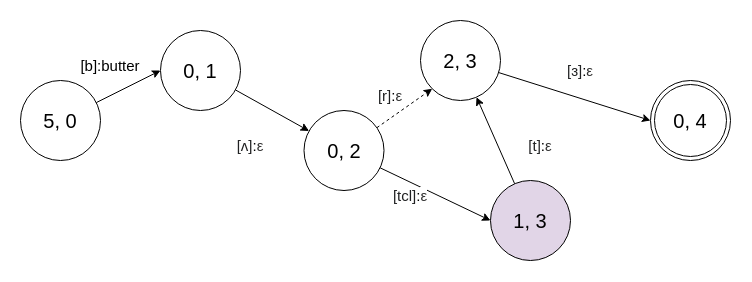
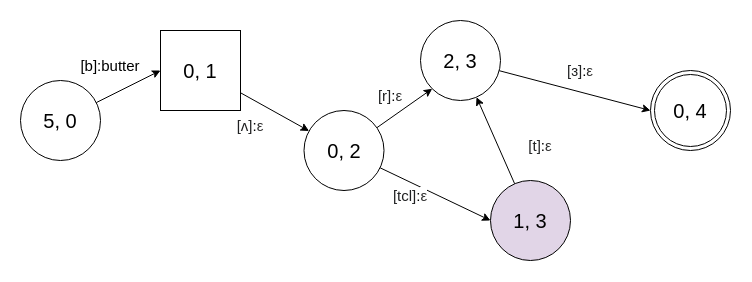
node "0, 1": shape ellipse -> rectangle
edge "0, 2" -> "2, 3": style dashed -> solid
node "0, 4": moved (691, 121) -> (691, 111)
node "[ʌ]:ε": moved (251, 146) -> (251, 126)
